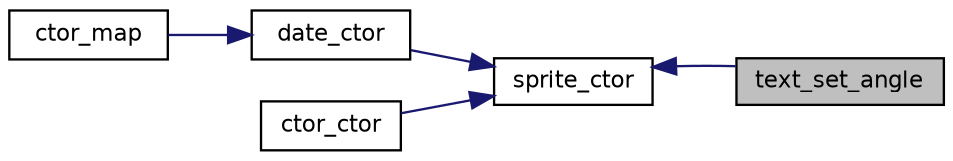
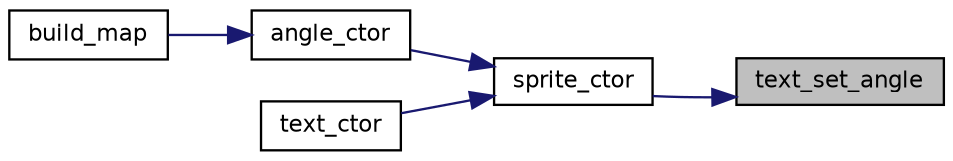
node "ctor_map": label "ctor_map" -> "build_map"
node "date_ctor": label "date_ctor" -> "angle_ctor"
edge "text_set_angle" -> "sprite_ctor": reversed
node "ctor_ctor": label "ctor_ctor" -> "text_ctor"
